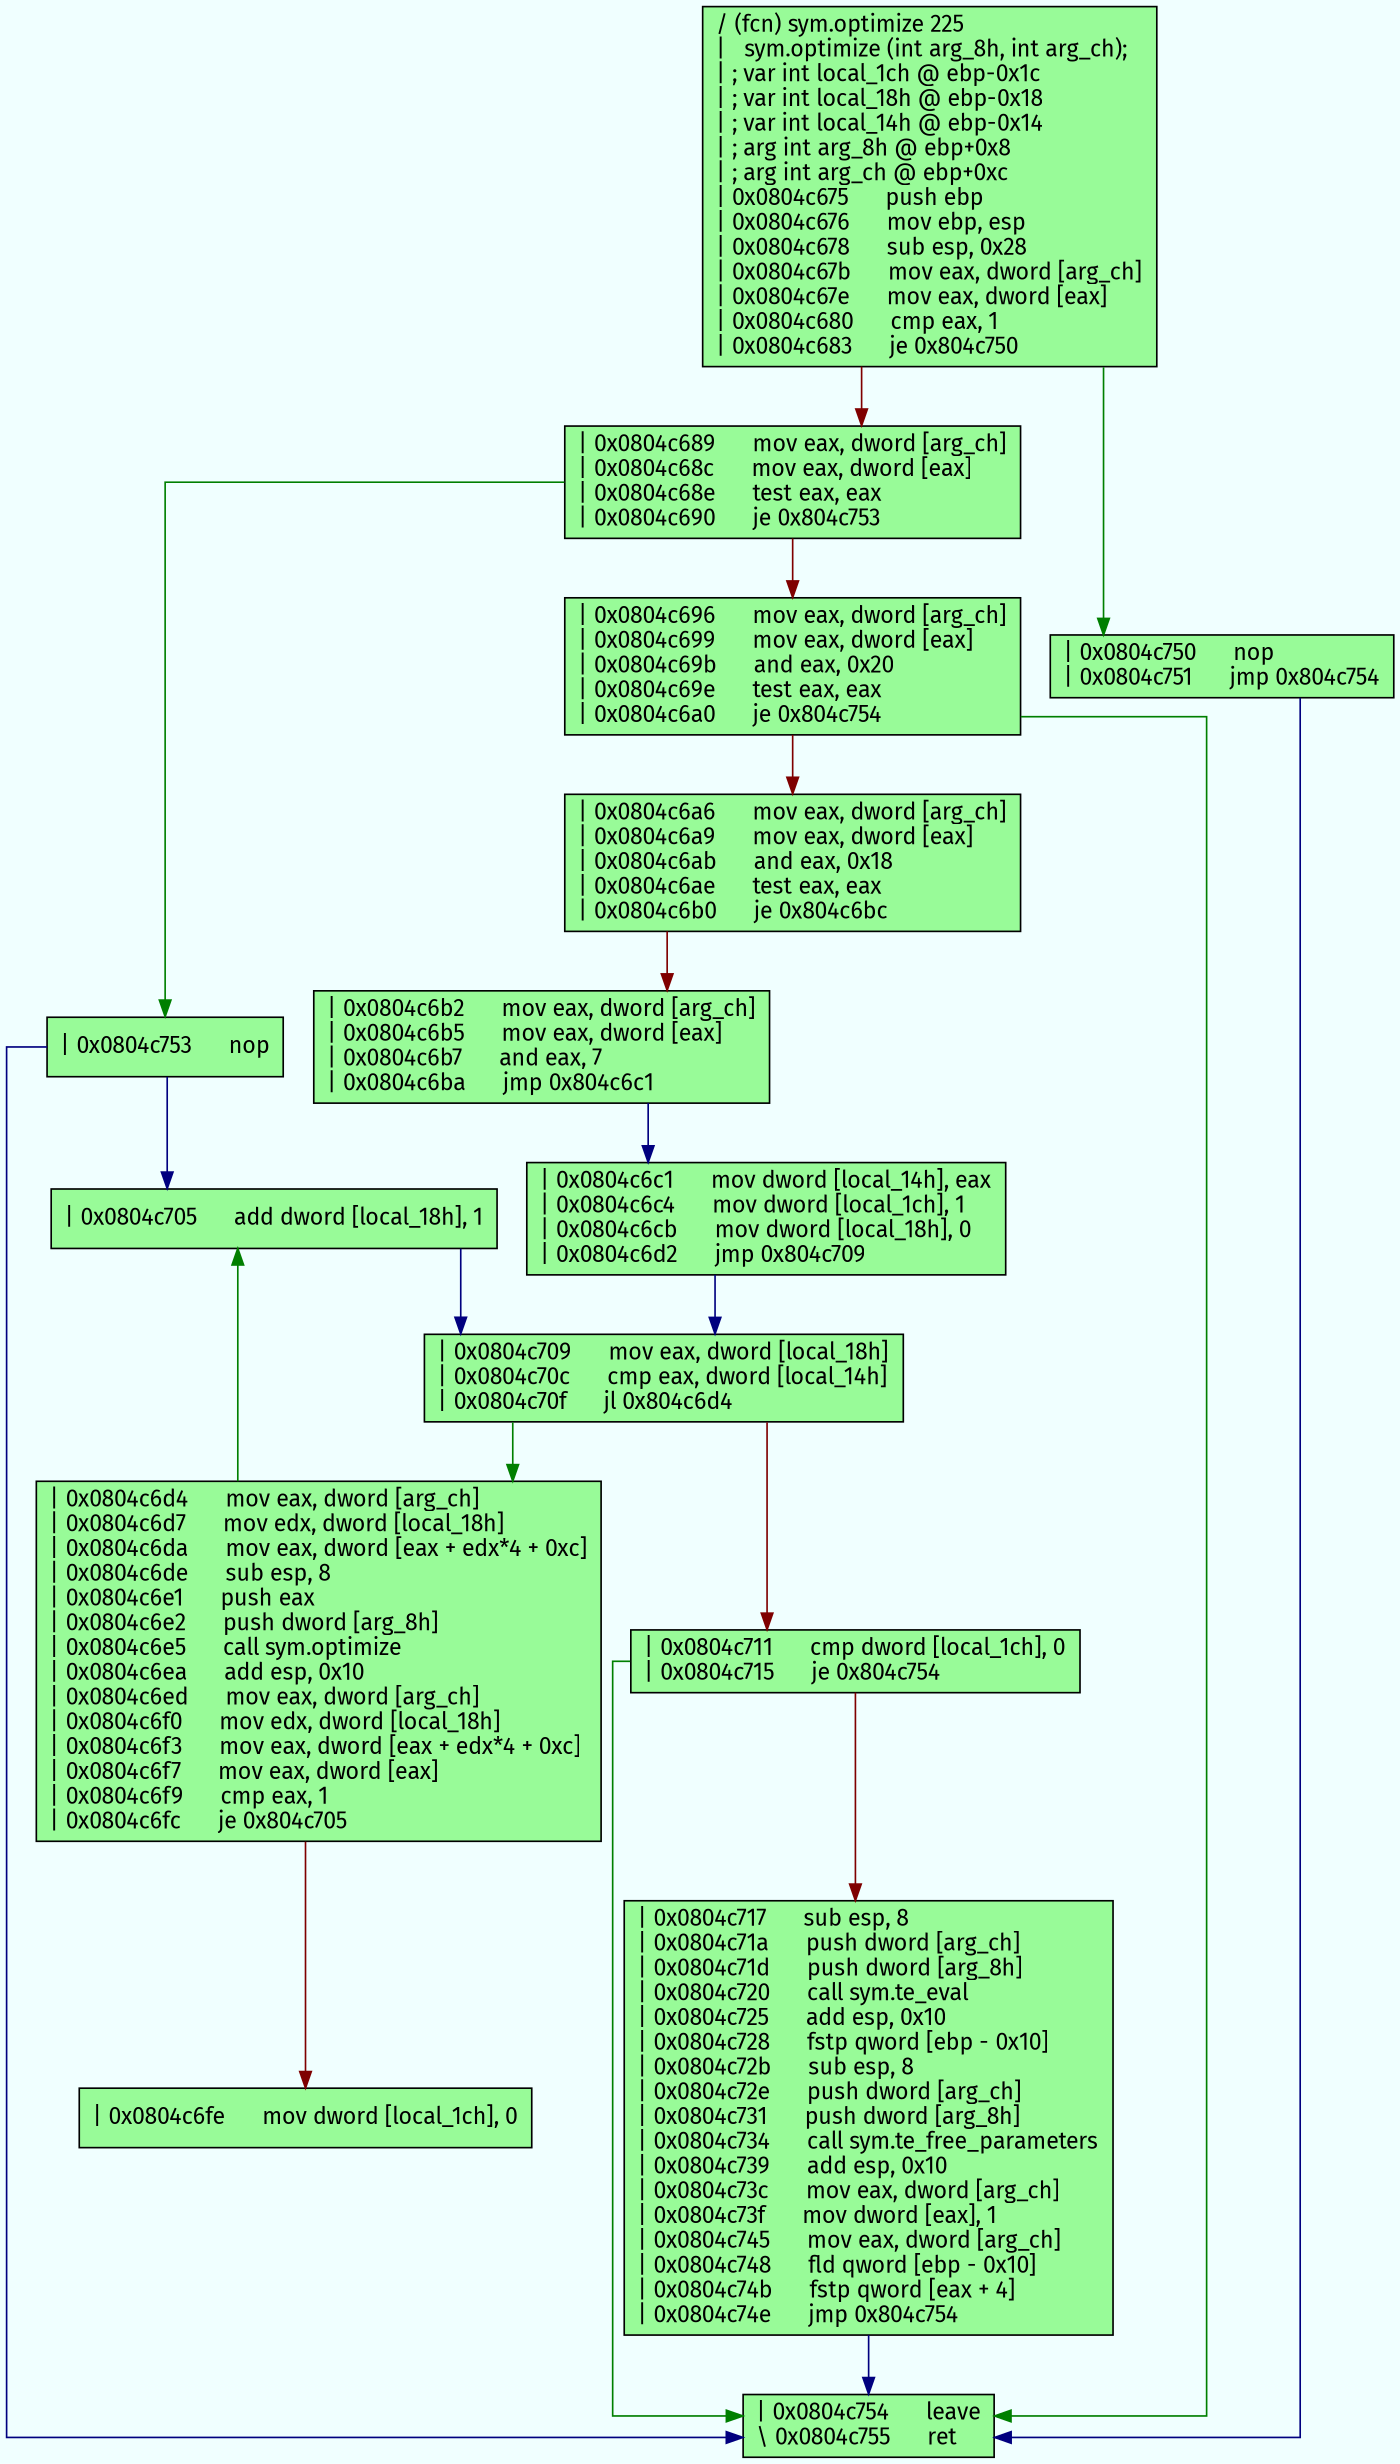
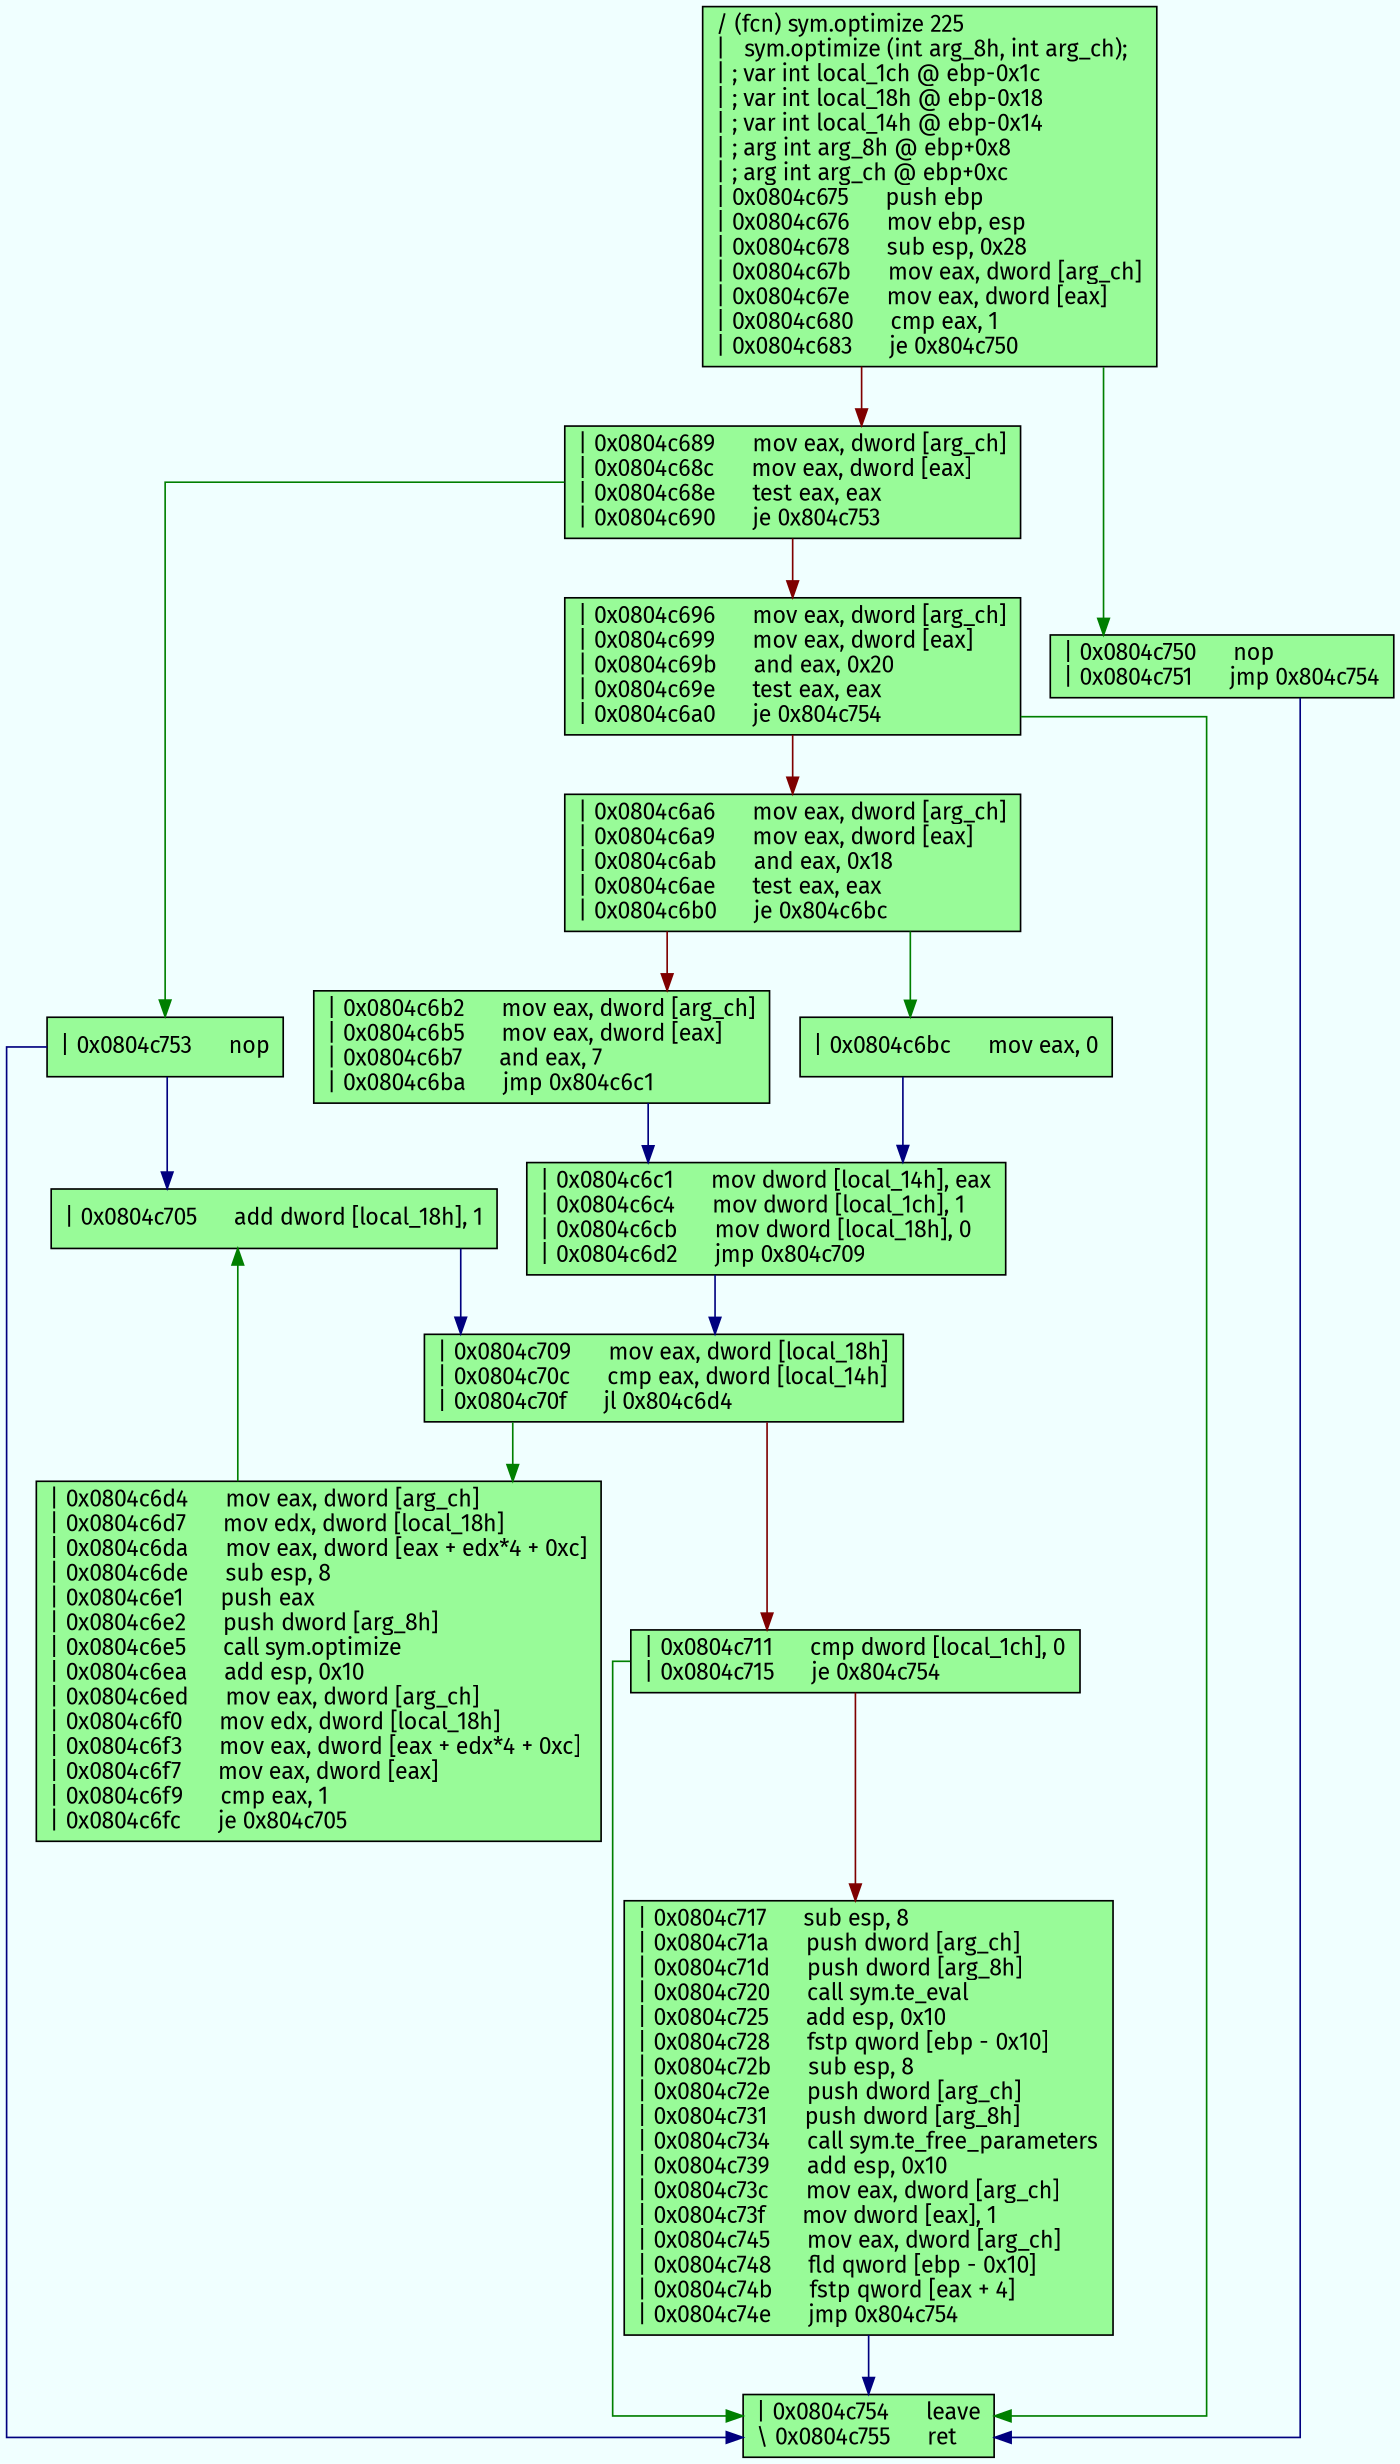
node "| 0x0804c6bc      mov eax, 0": added
node "| 0x0804c6fe      mov dword [local_1ch], 0": removed
